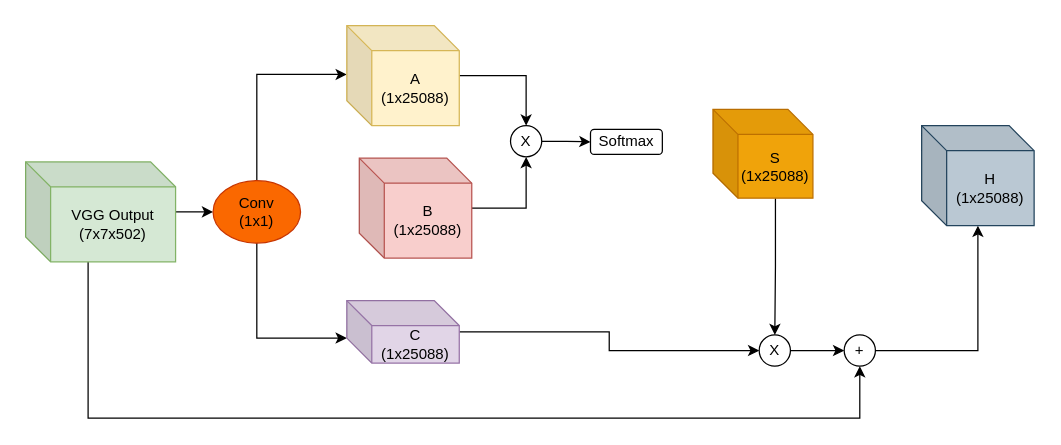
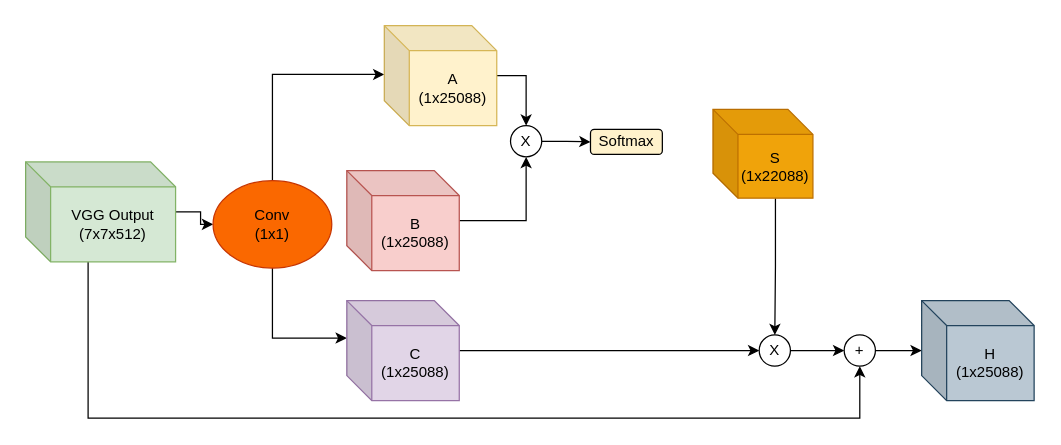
node "A (1x25088)": moved (403, 76) -> (441, 76)
node "Softmax": fillcolor #ffffff -> #fff2cc
node "S (1x25088)": label "S (1x25088)" -> "S (1x22088)"
node "H (1x25088)": moved (978, 176) -> (978, 351)
node "B (1x25088)": moved (416, 208) -> (403, 221)
node "Conv (1x1)": size 88x63 -> 119x88
node "VGG Output (7x7x502)": label "VGG Output (7x7x502)" -> "VGG Output (7x7x512)"
node "C (1x25088)": size 113x63 -> 113x100
